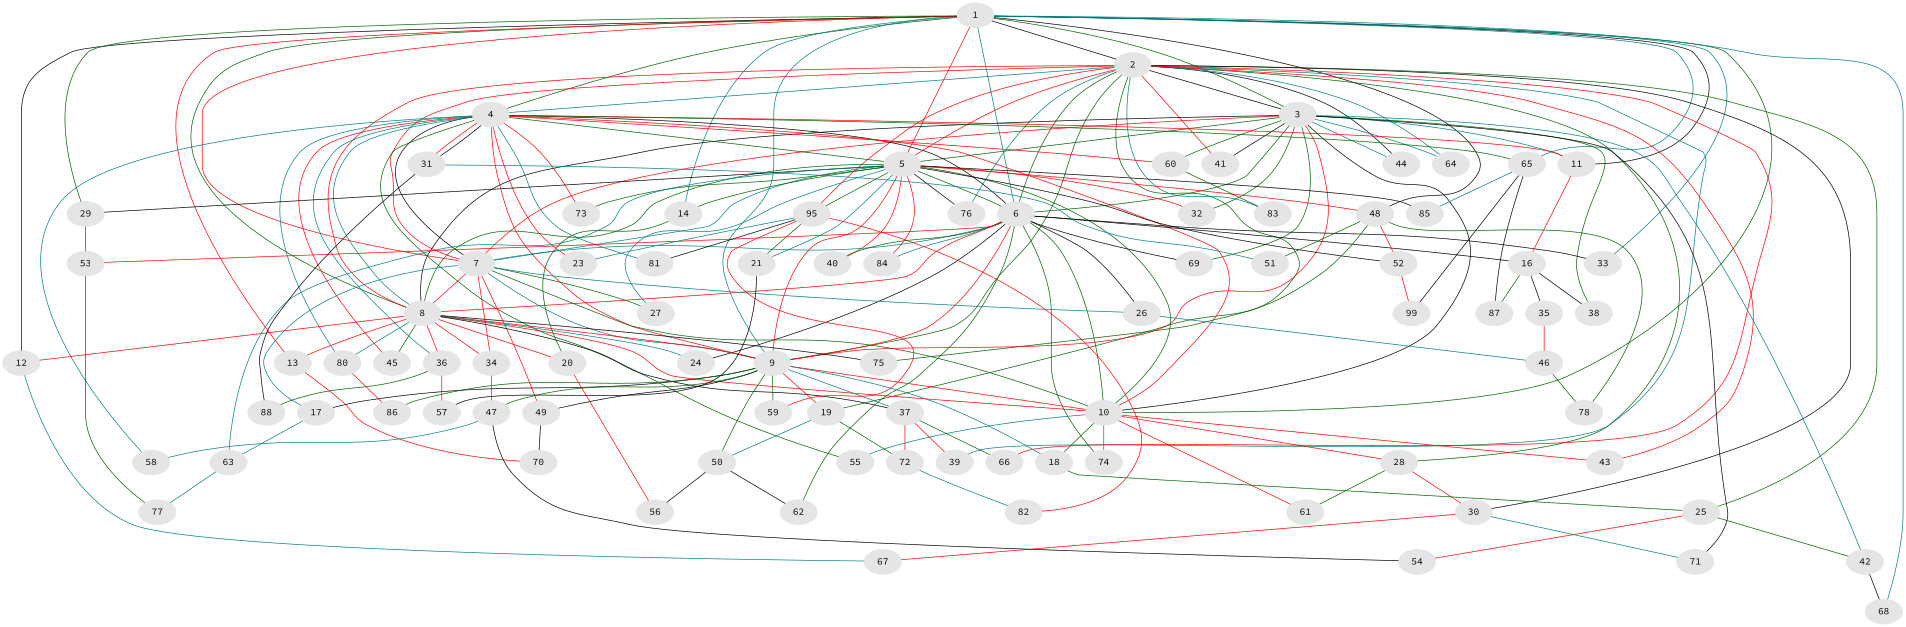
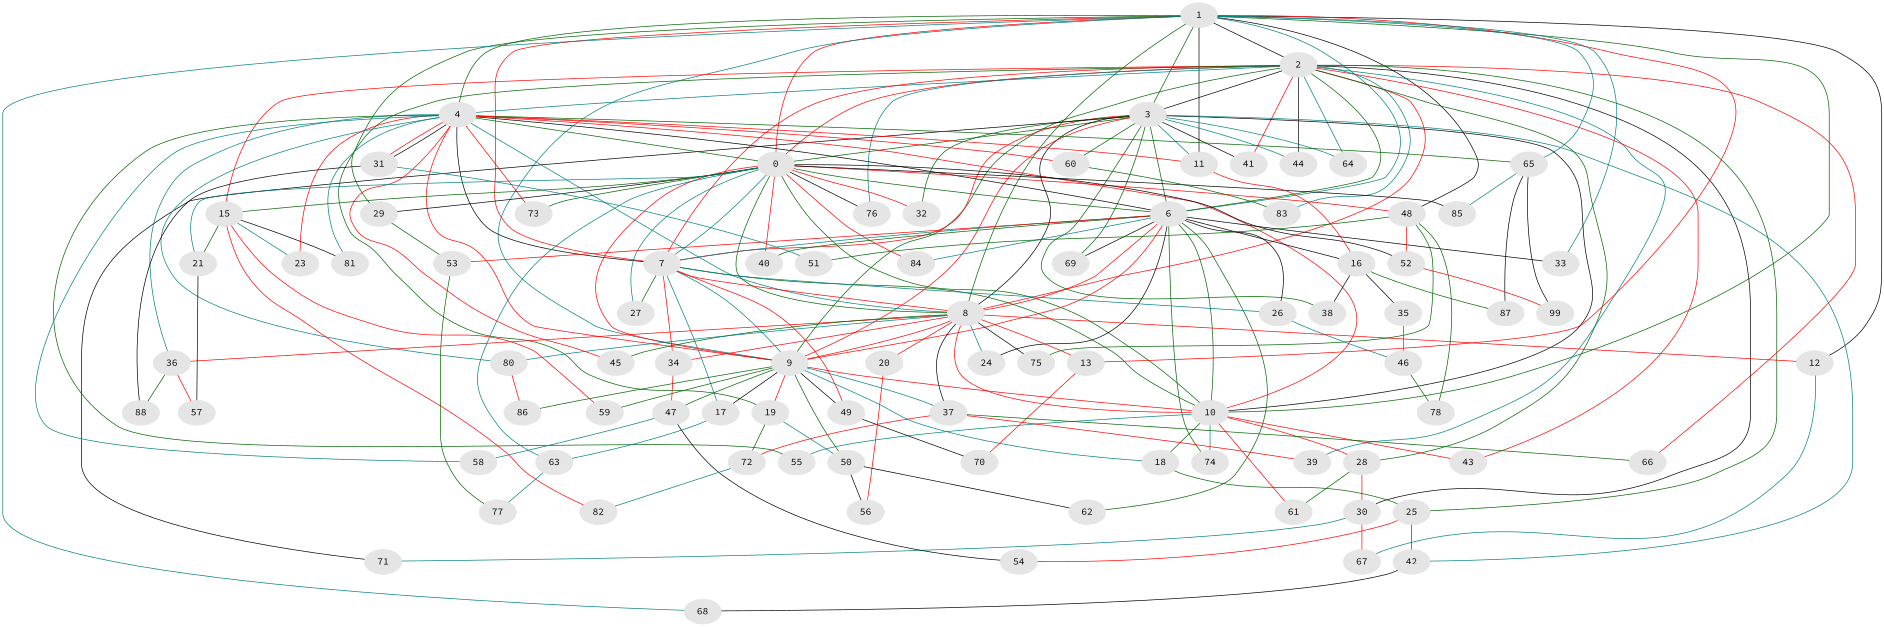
node "5": label "5" -> "0"
node "14": removed
node "95": label "95" -> "15"
